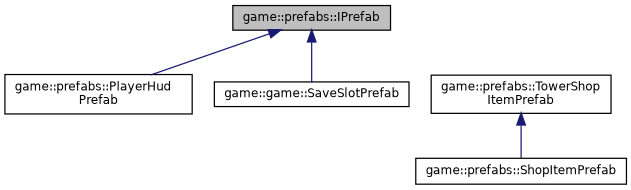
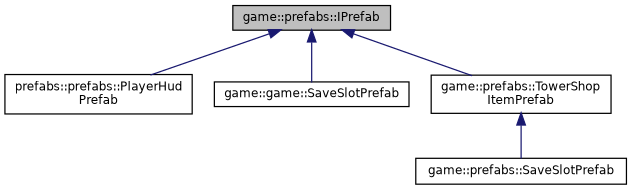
edge "game::prefabs::TowerShop ItemPrefab" -> "game::prefabs::IPrefab": added
node "game::prefabs::PlayerHud Prefab": label "game::prefabs::PlayerHud Prefab" -> "prefabs::prefabs::PlayerHud Prefab"
node "game::prefabs::ShopItemPrefab": label "game::prefabs::ShopItemPrefab" -> "game::prefabs::SaveSlotPrefab"
